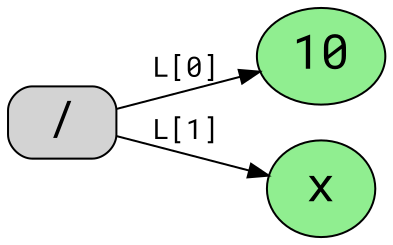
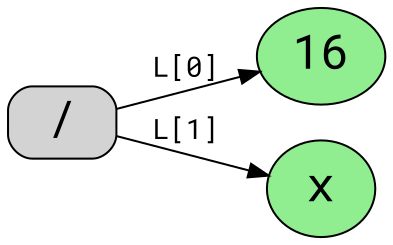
node "10": label "10" -> "16"
